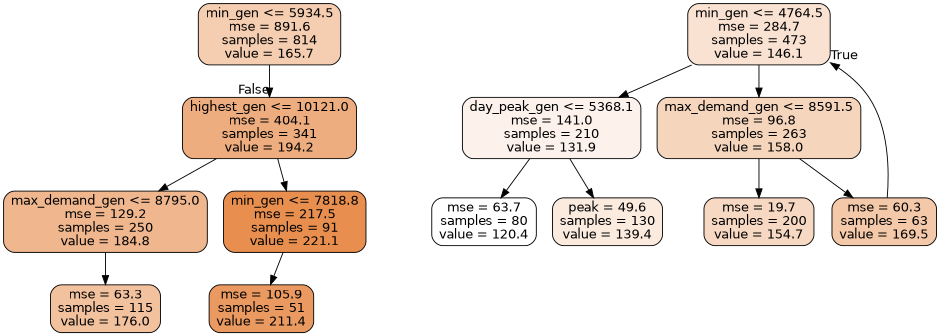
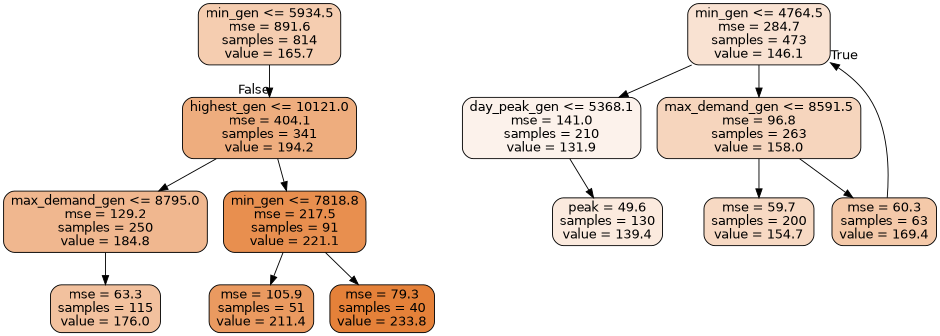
node "mse = 63.7 samples = 80 value = 120.4": removed
node "mse = 19.7 samples = 200 value = 154.7": label "mse = 19.7 samples = 200 value = 154.7" -> "mse = 59.7 samples = 200 value = 154.7"
node "mse = 60.3 samples = 63 value = 169.5": label "mse = 60.3 samples = 63 value = 169.5" -> "mse = 60.3 samples = 63 value = 169.4"
node "mse = 79.3 samples = 40 value = 233.8": added
